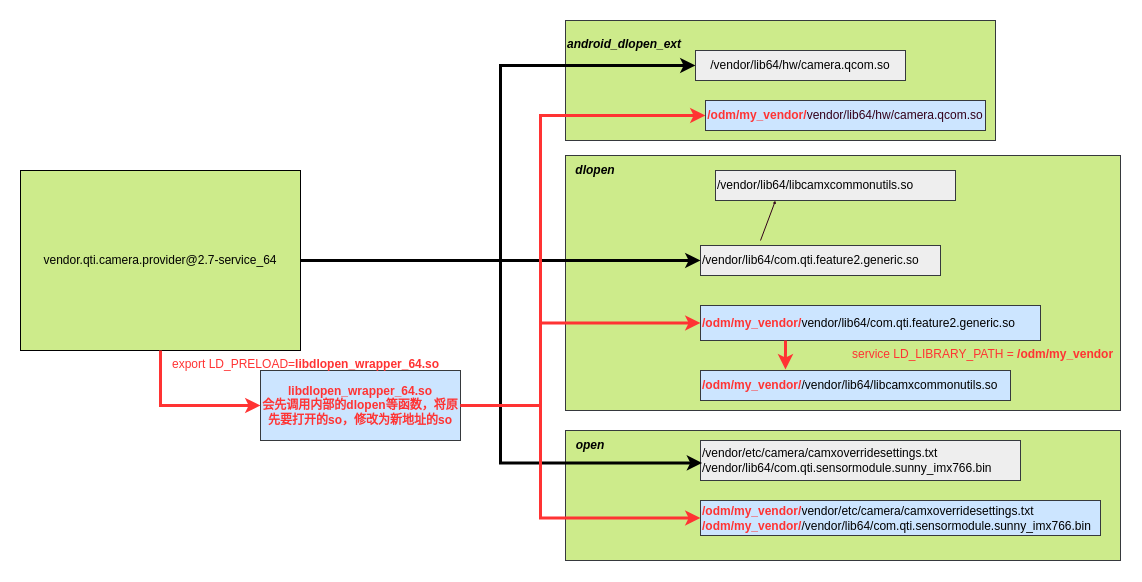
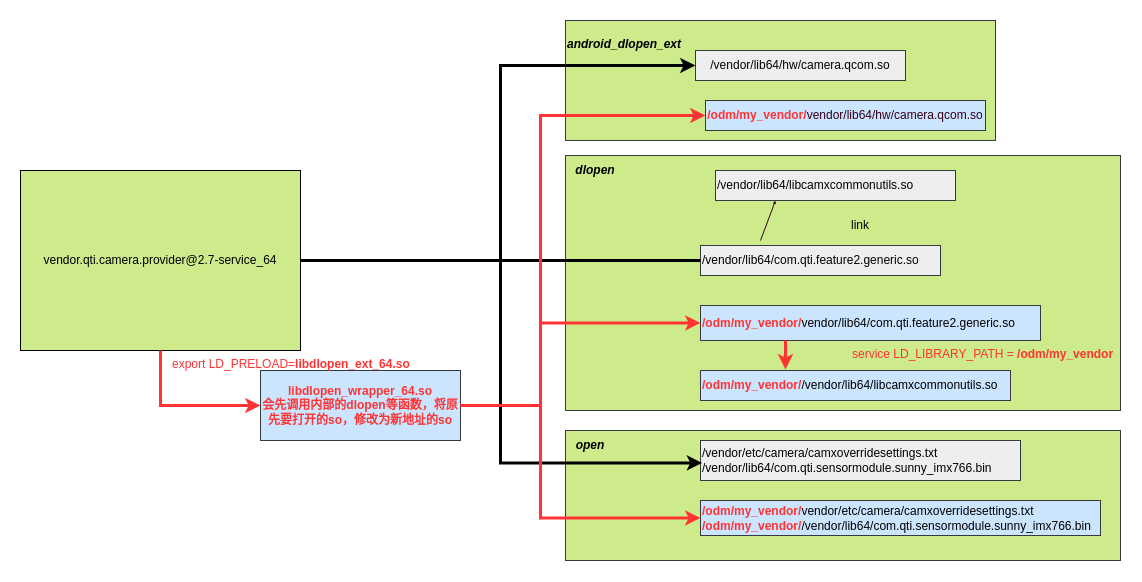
node "link": added
edge "vendor.qti.camera.provider@2.7-service_64" -> "/vendor/lib64/com.qti.feature2.generic.so": arrowhead classic -> none
node "export LD_PRELOAD=libdlopen_wrapper_64.so": label "export LD_PRELOAD=libdlopen_wrapper_64.so" -> "export LD_PRELOAD=libdlopen_ext_64.so"
